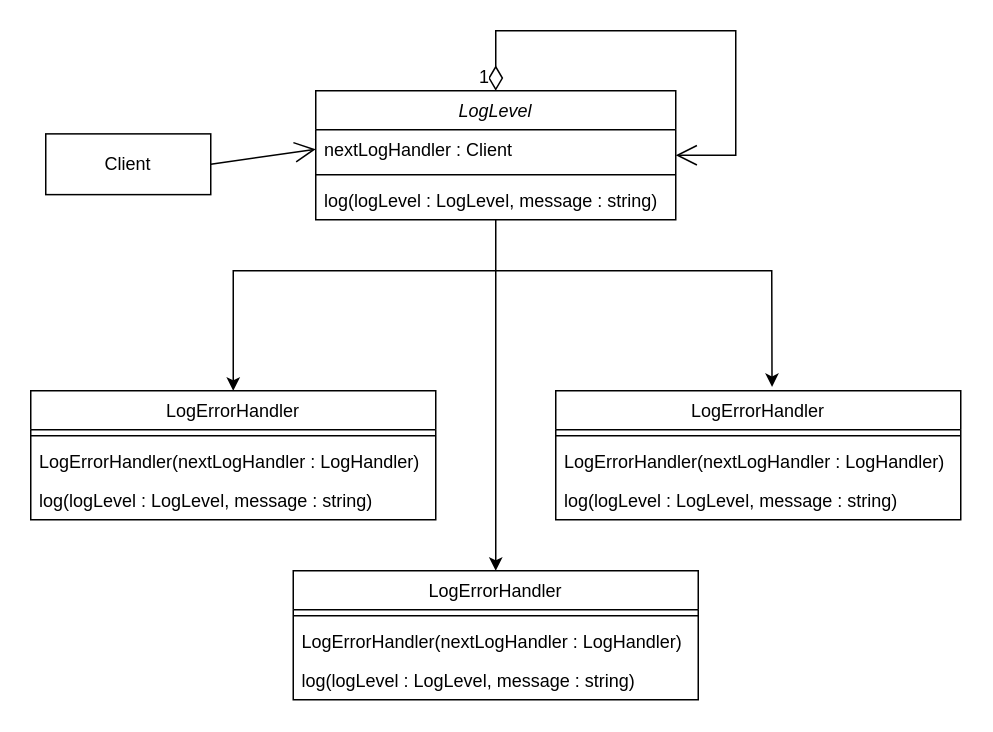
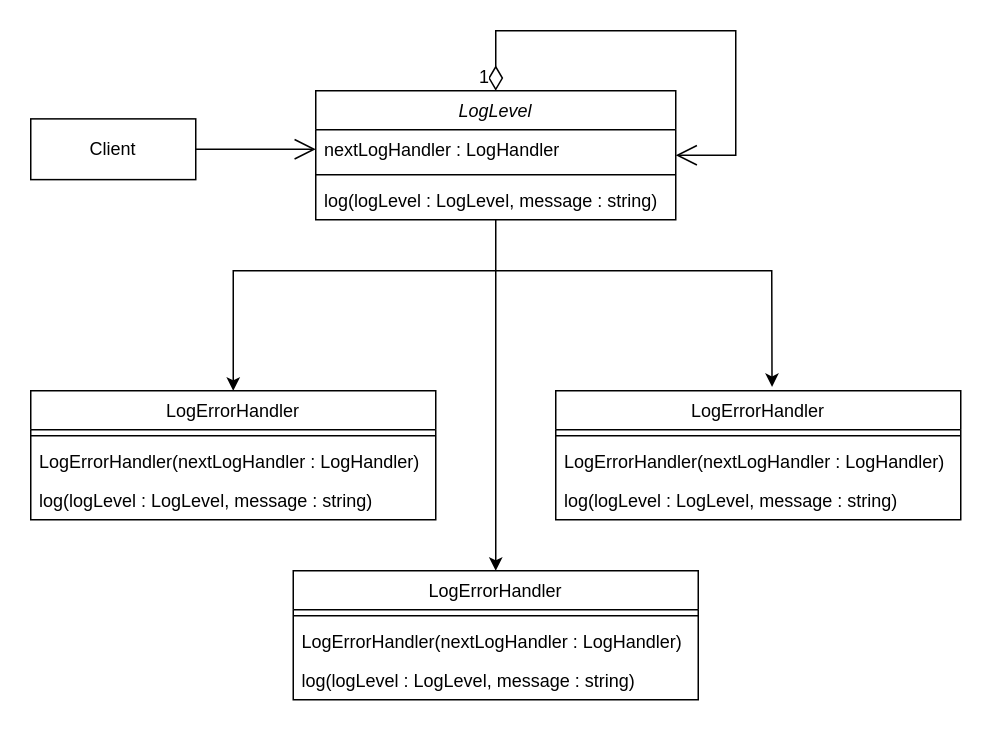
node "nextLogHandler : Client": label "nextLogHandler : Client" -> "nextLogHandler : LogHandler"
node "Client": moved (128, 164) -> (113, 149)
